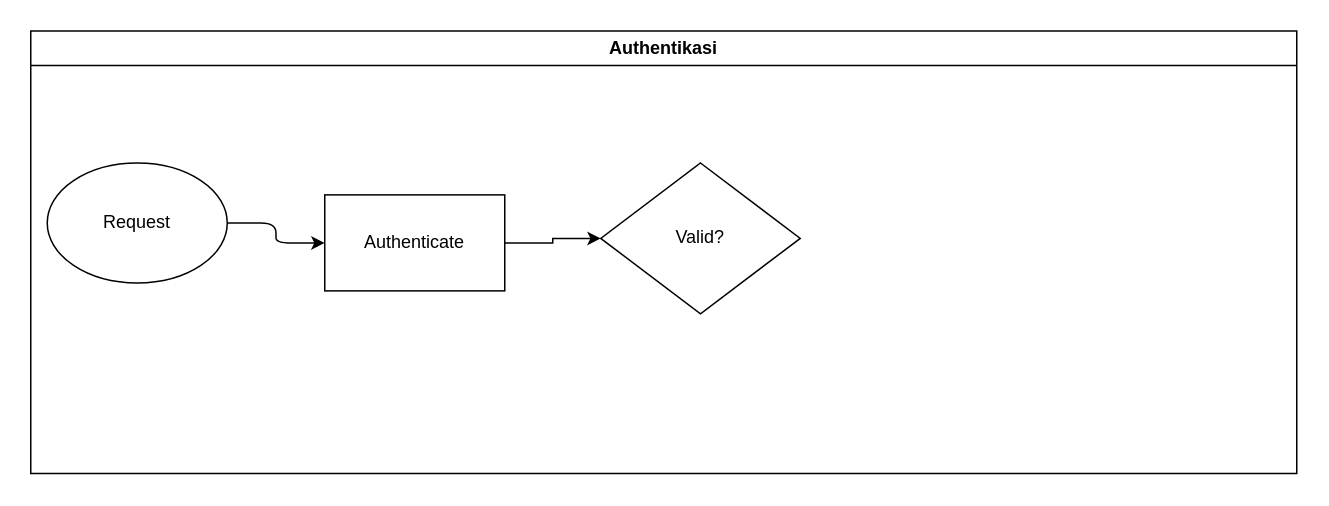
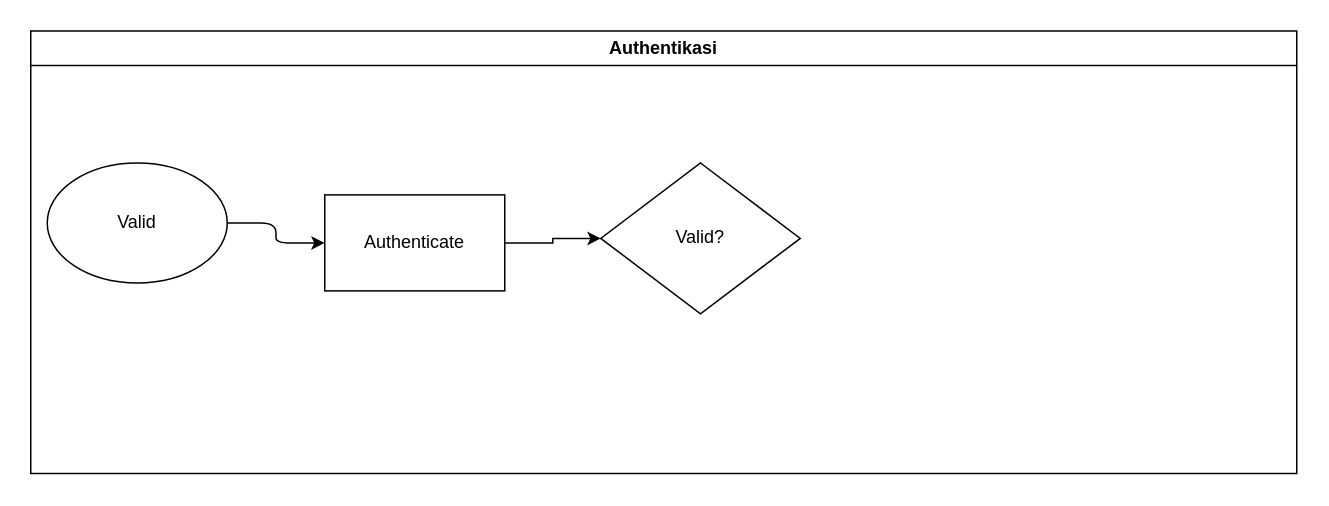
node "Request": label "Request" -> "Valid"
